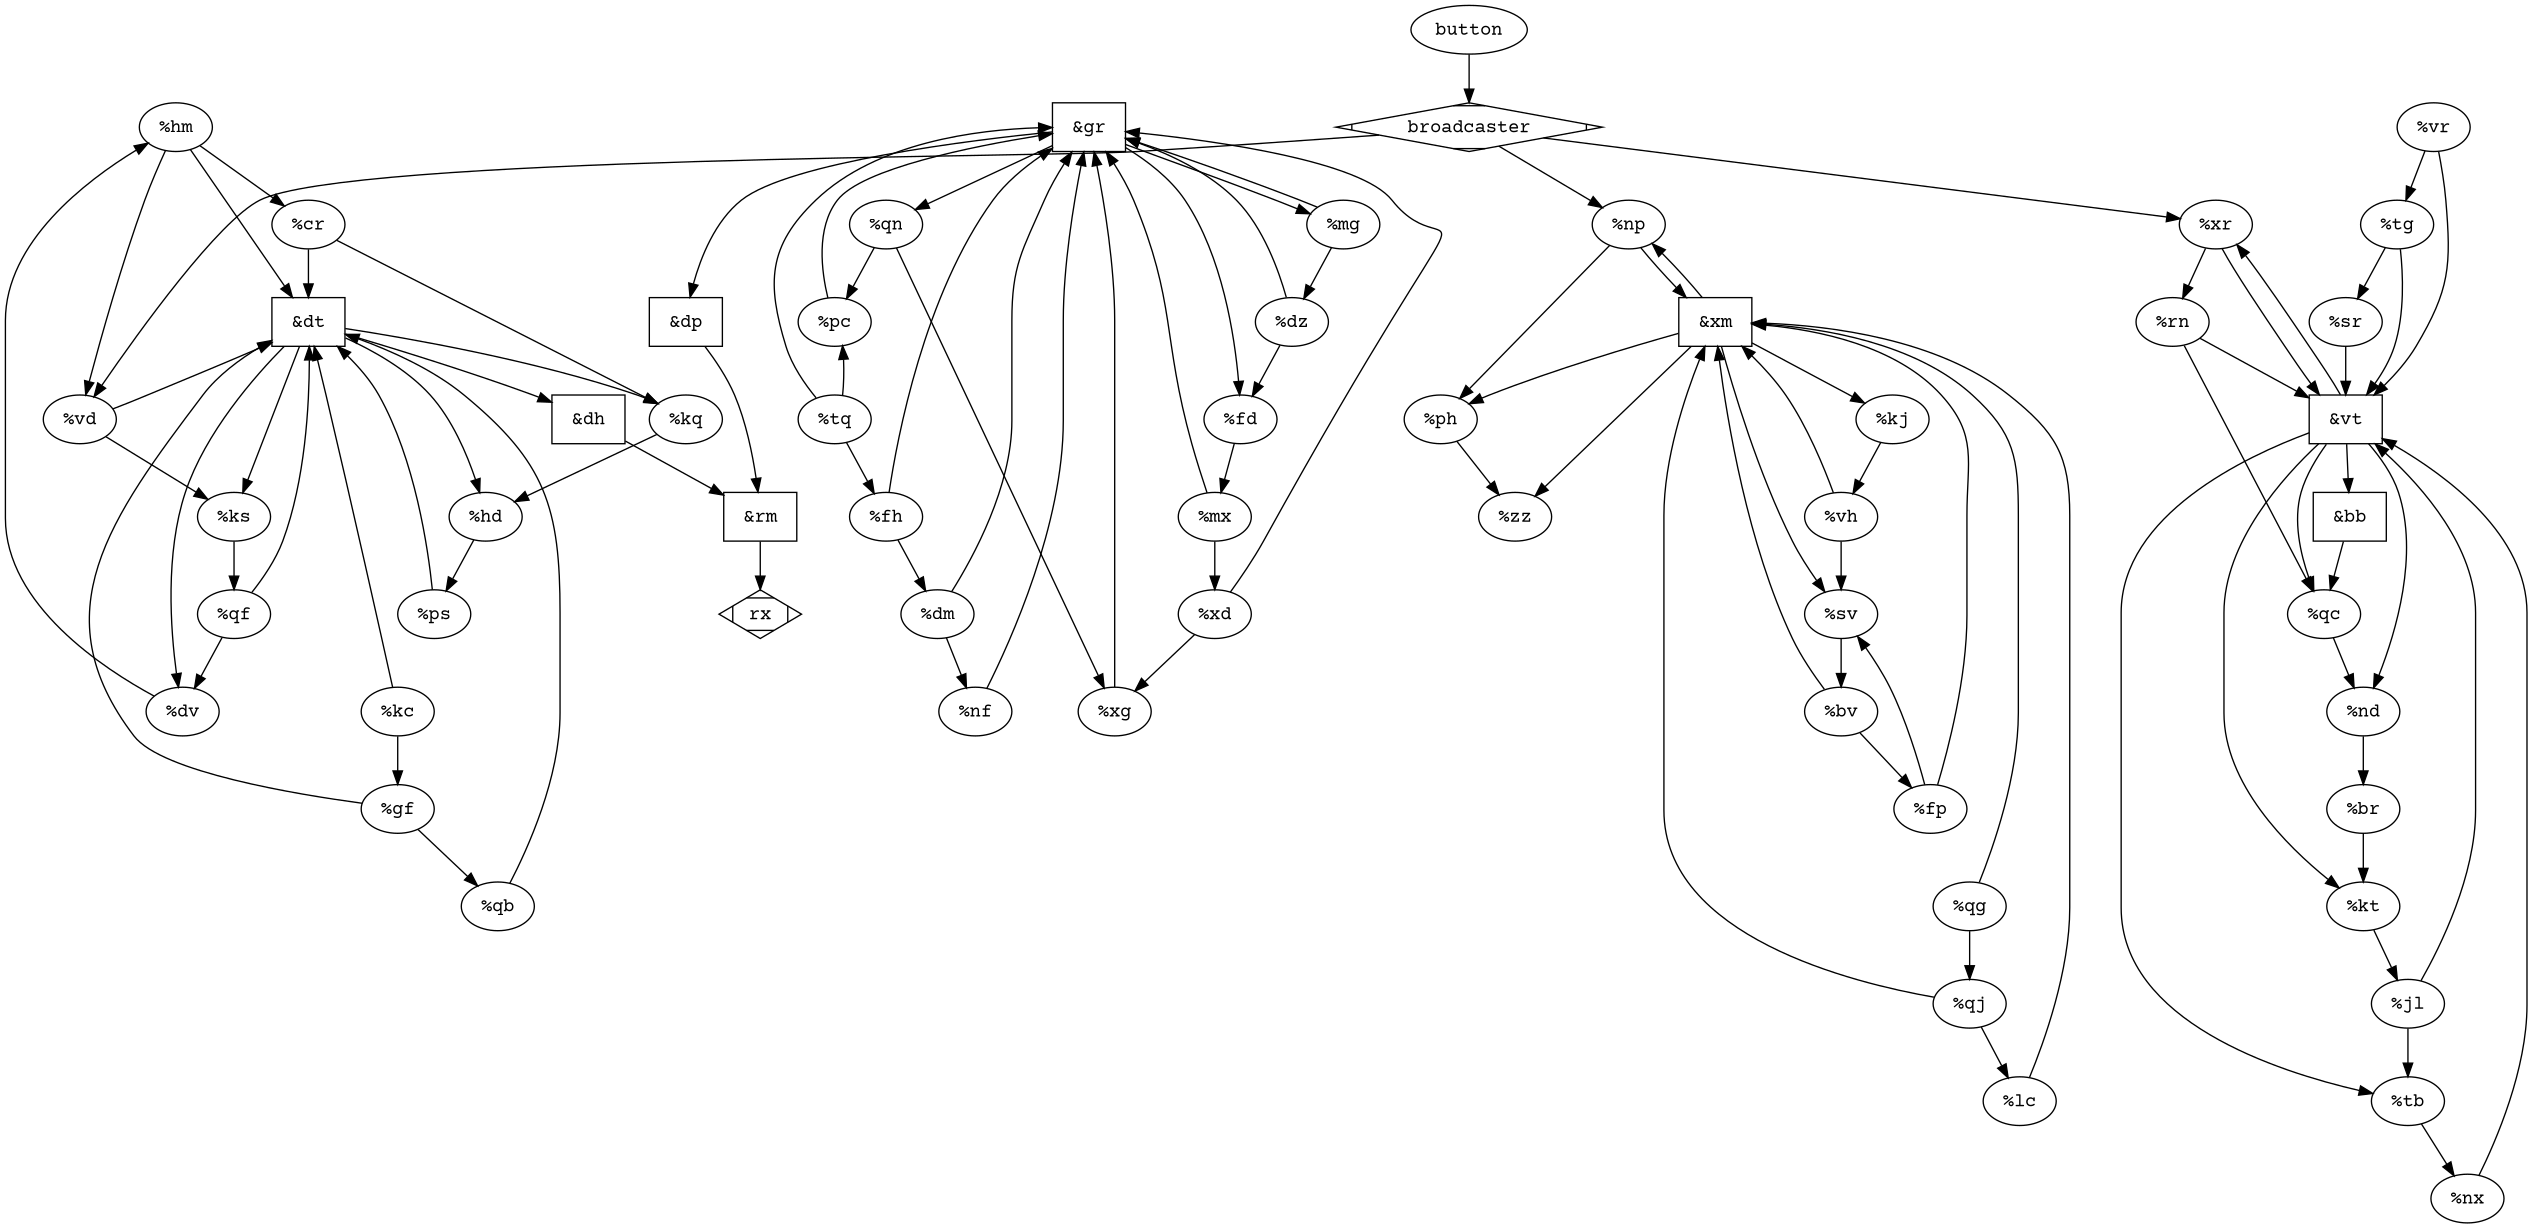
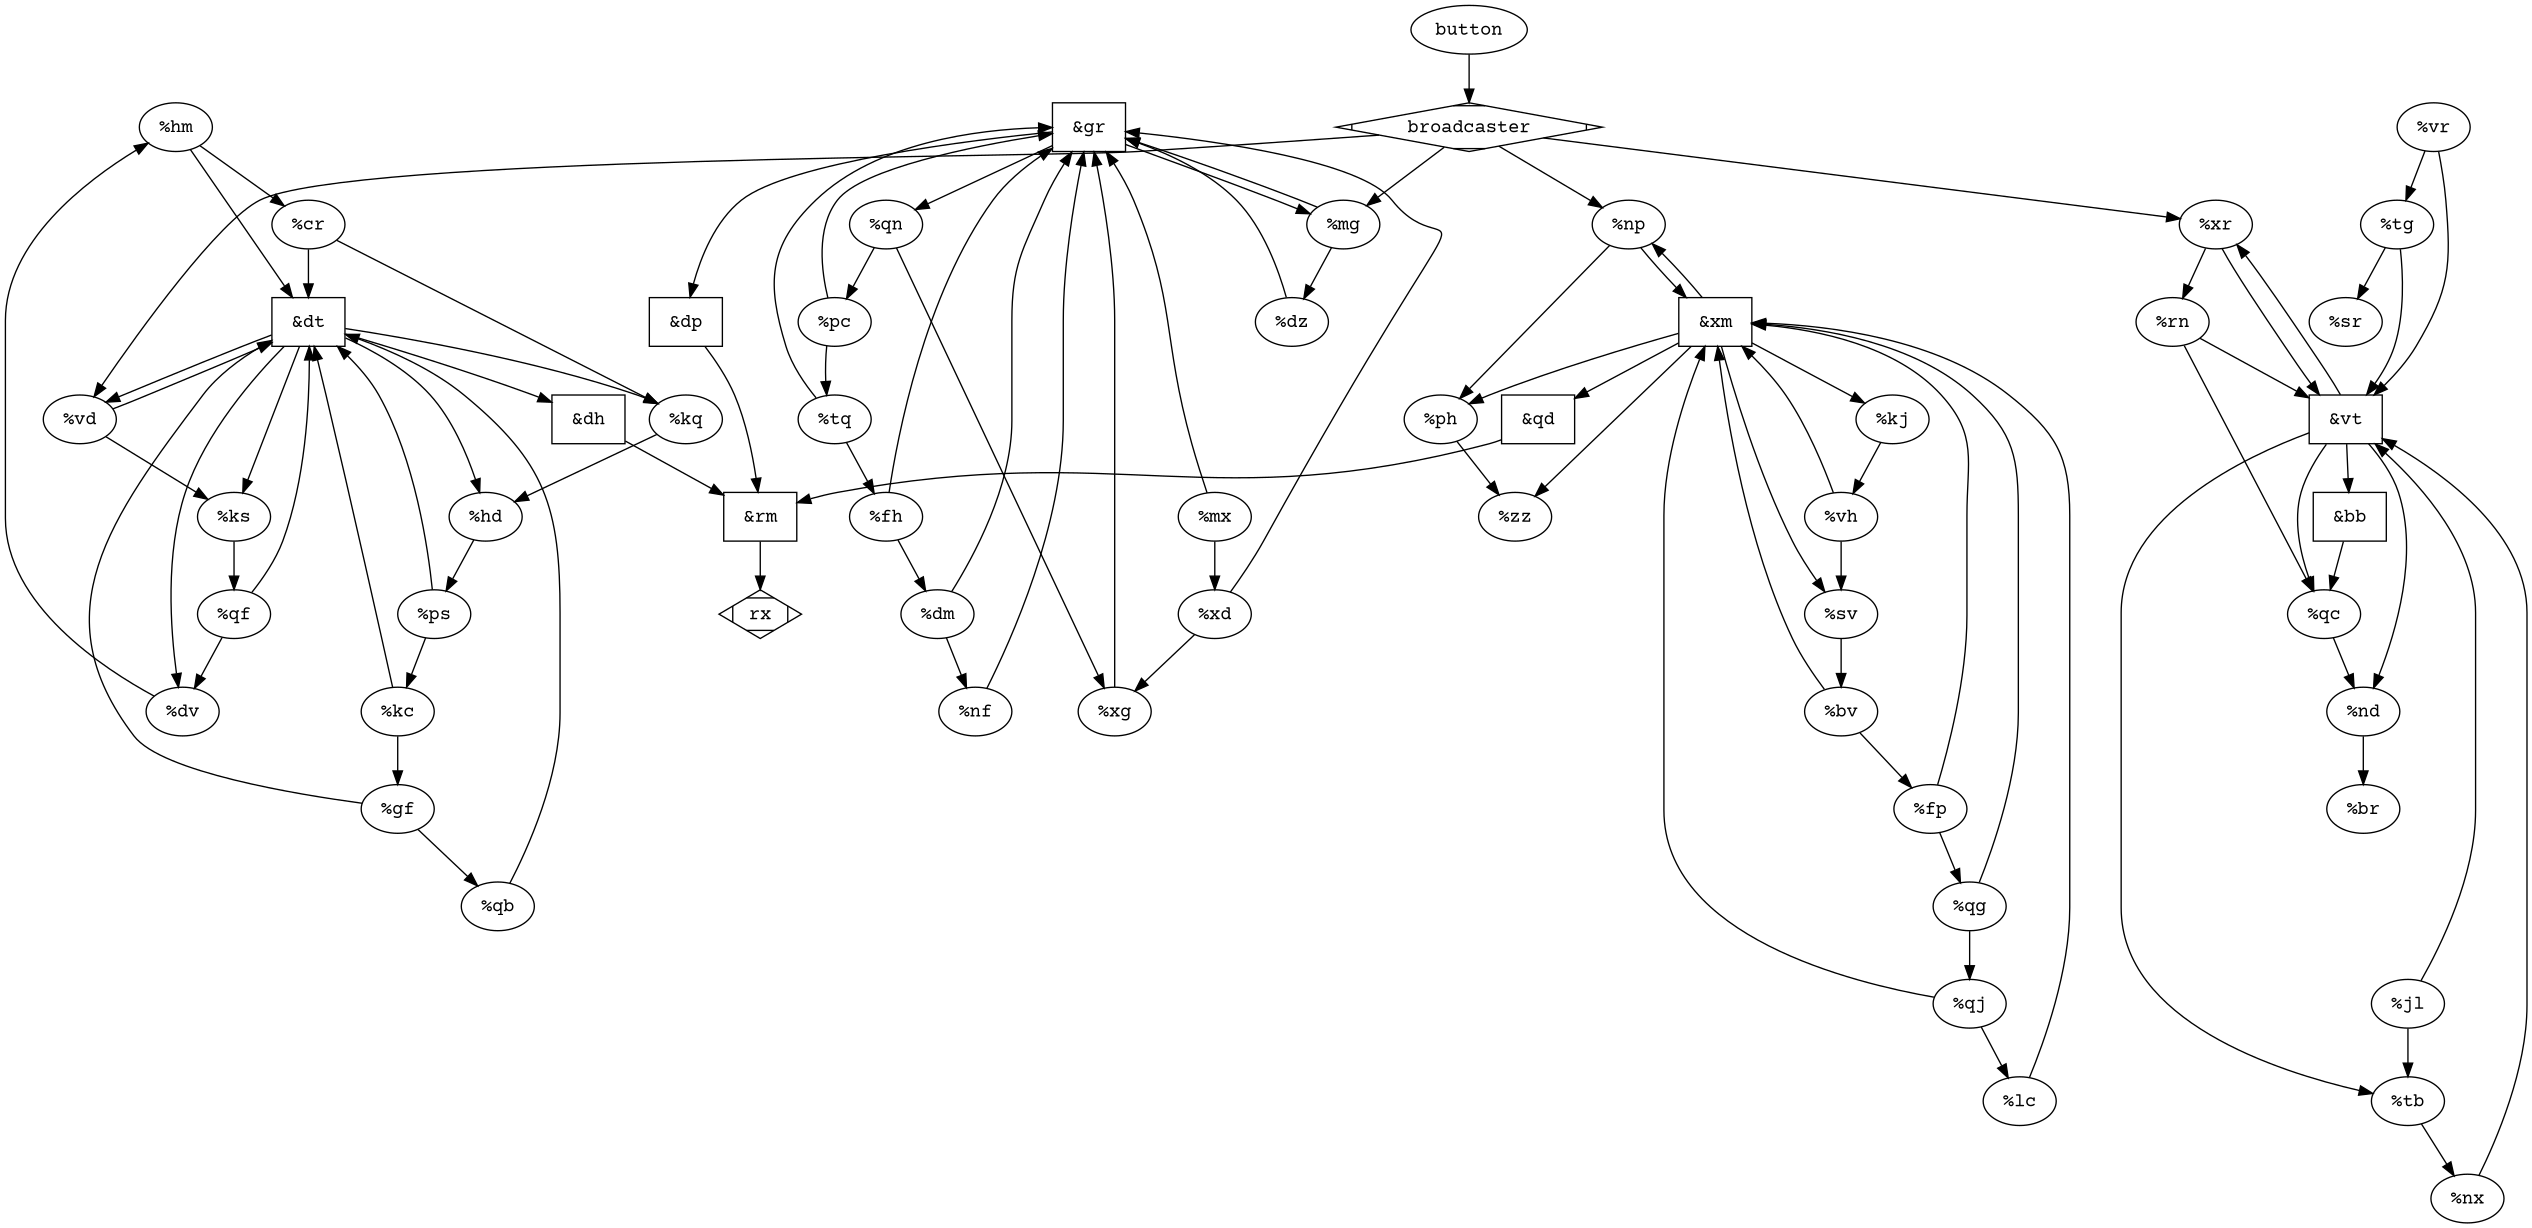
edge "broadcaster" -> "%mg": added
edge "%hm" -> "%vd": now "&dt" -> "%vd"
edge "%sr" -> "&vt": removed
edge "%tq" -> "%pc": reversed
node "%fd": removed
node "&qd": added
edge "%ps" -> "%kc": added
edge "%fp" -> "%sv": now "%fp" -> "%qg"
node "%kt": removed
